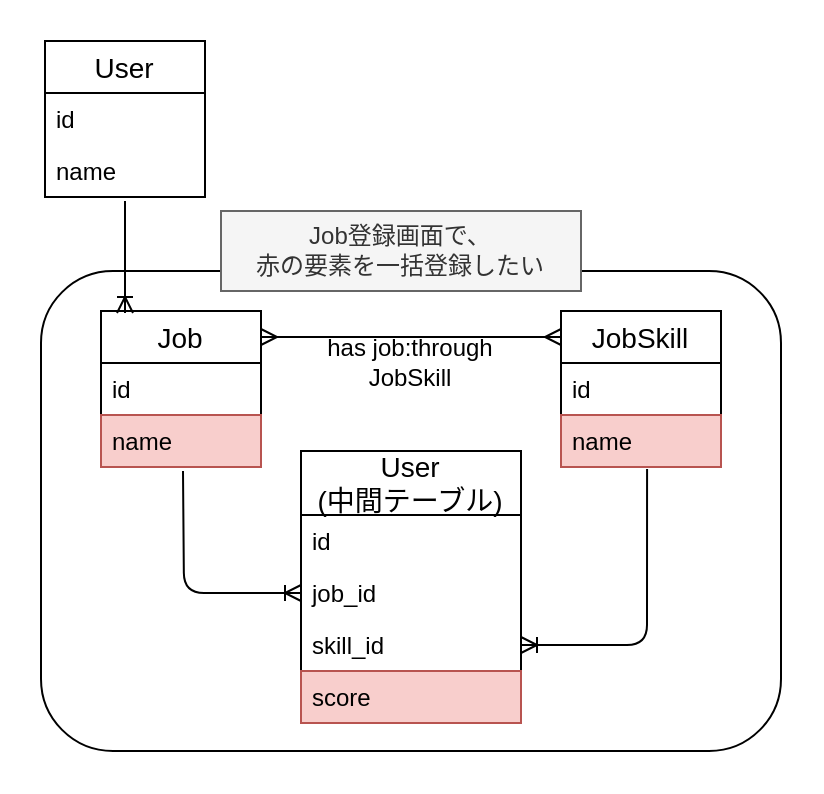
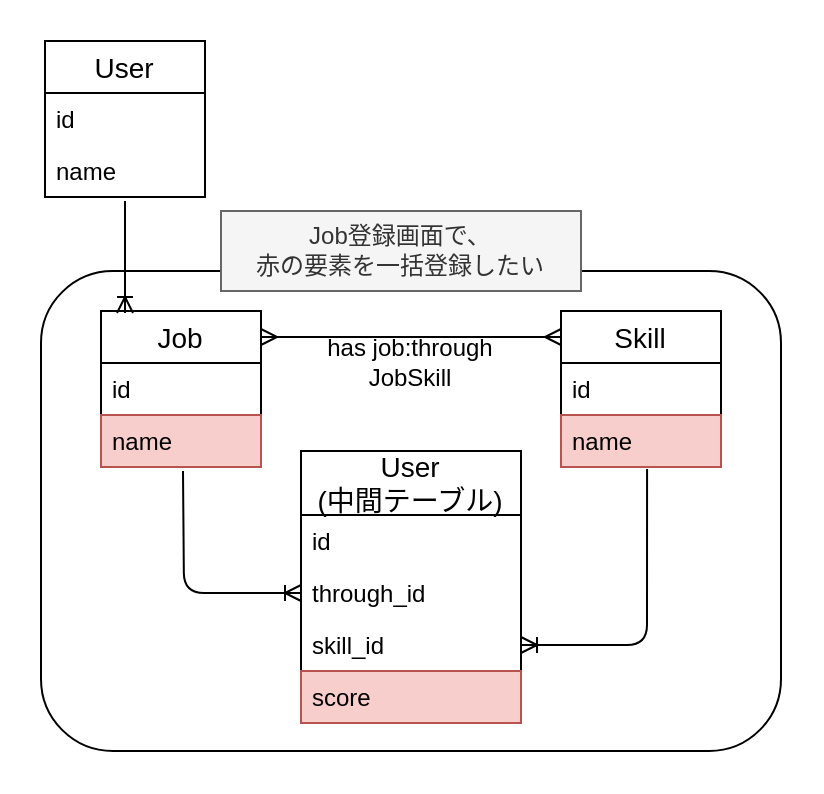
node "JobSkill": label "JobSkill" -> "Skill"
node "job_id": label "job_id" -> "through_id"
